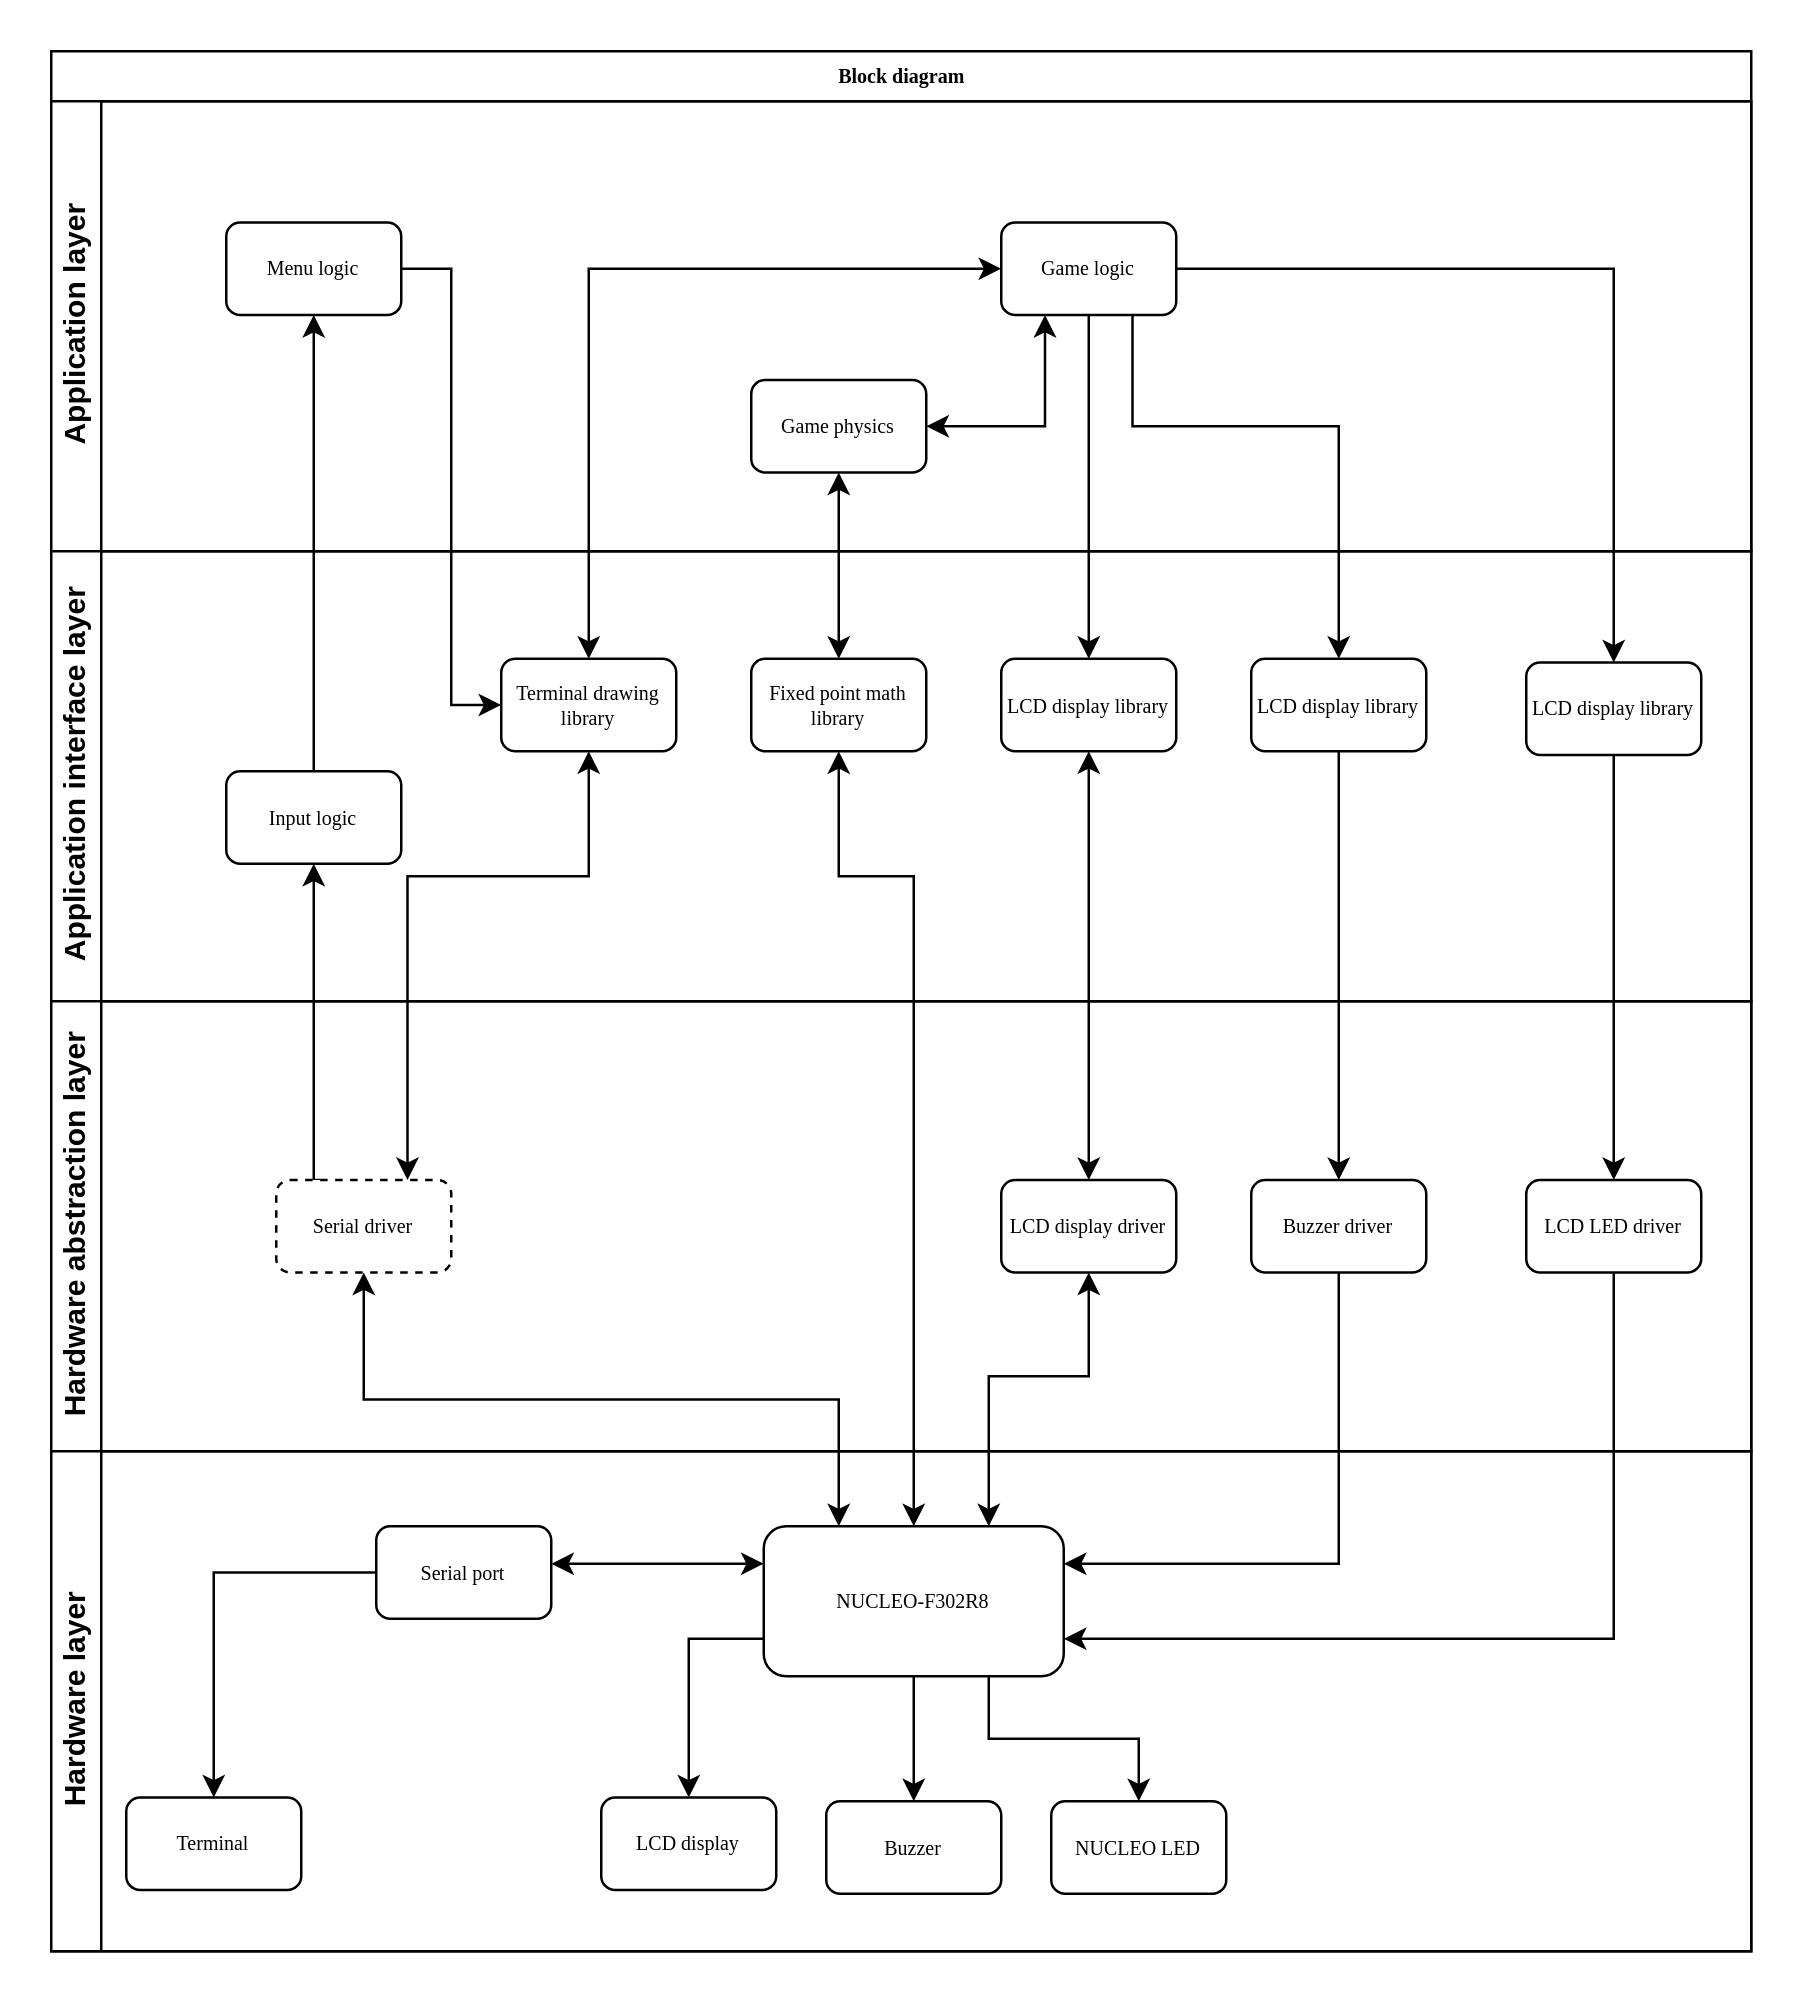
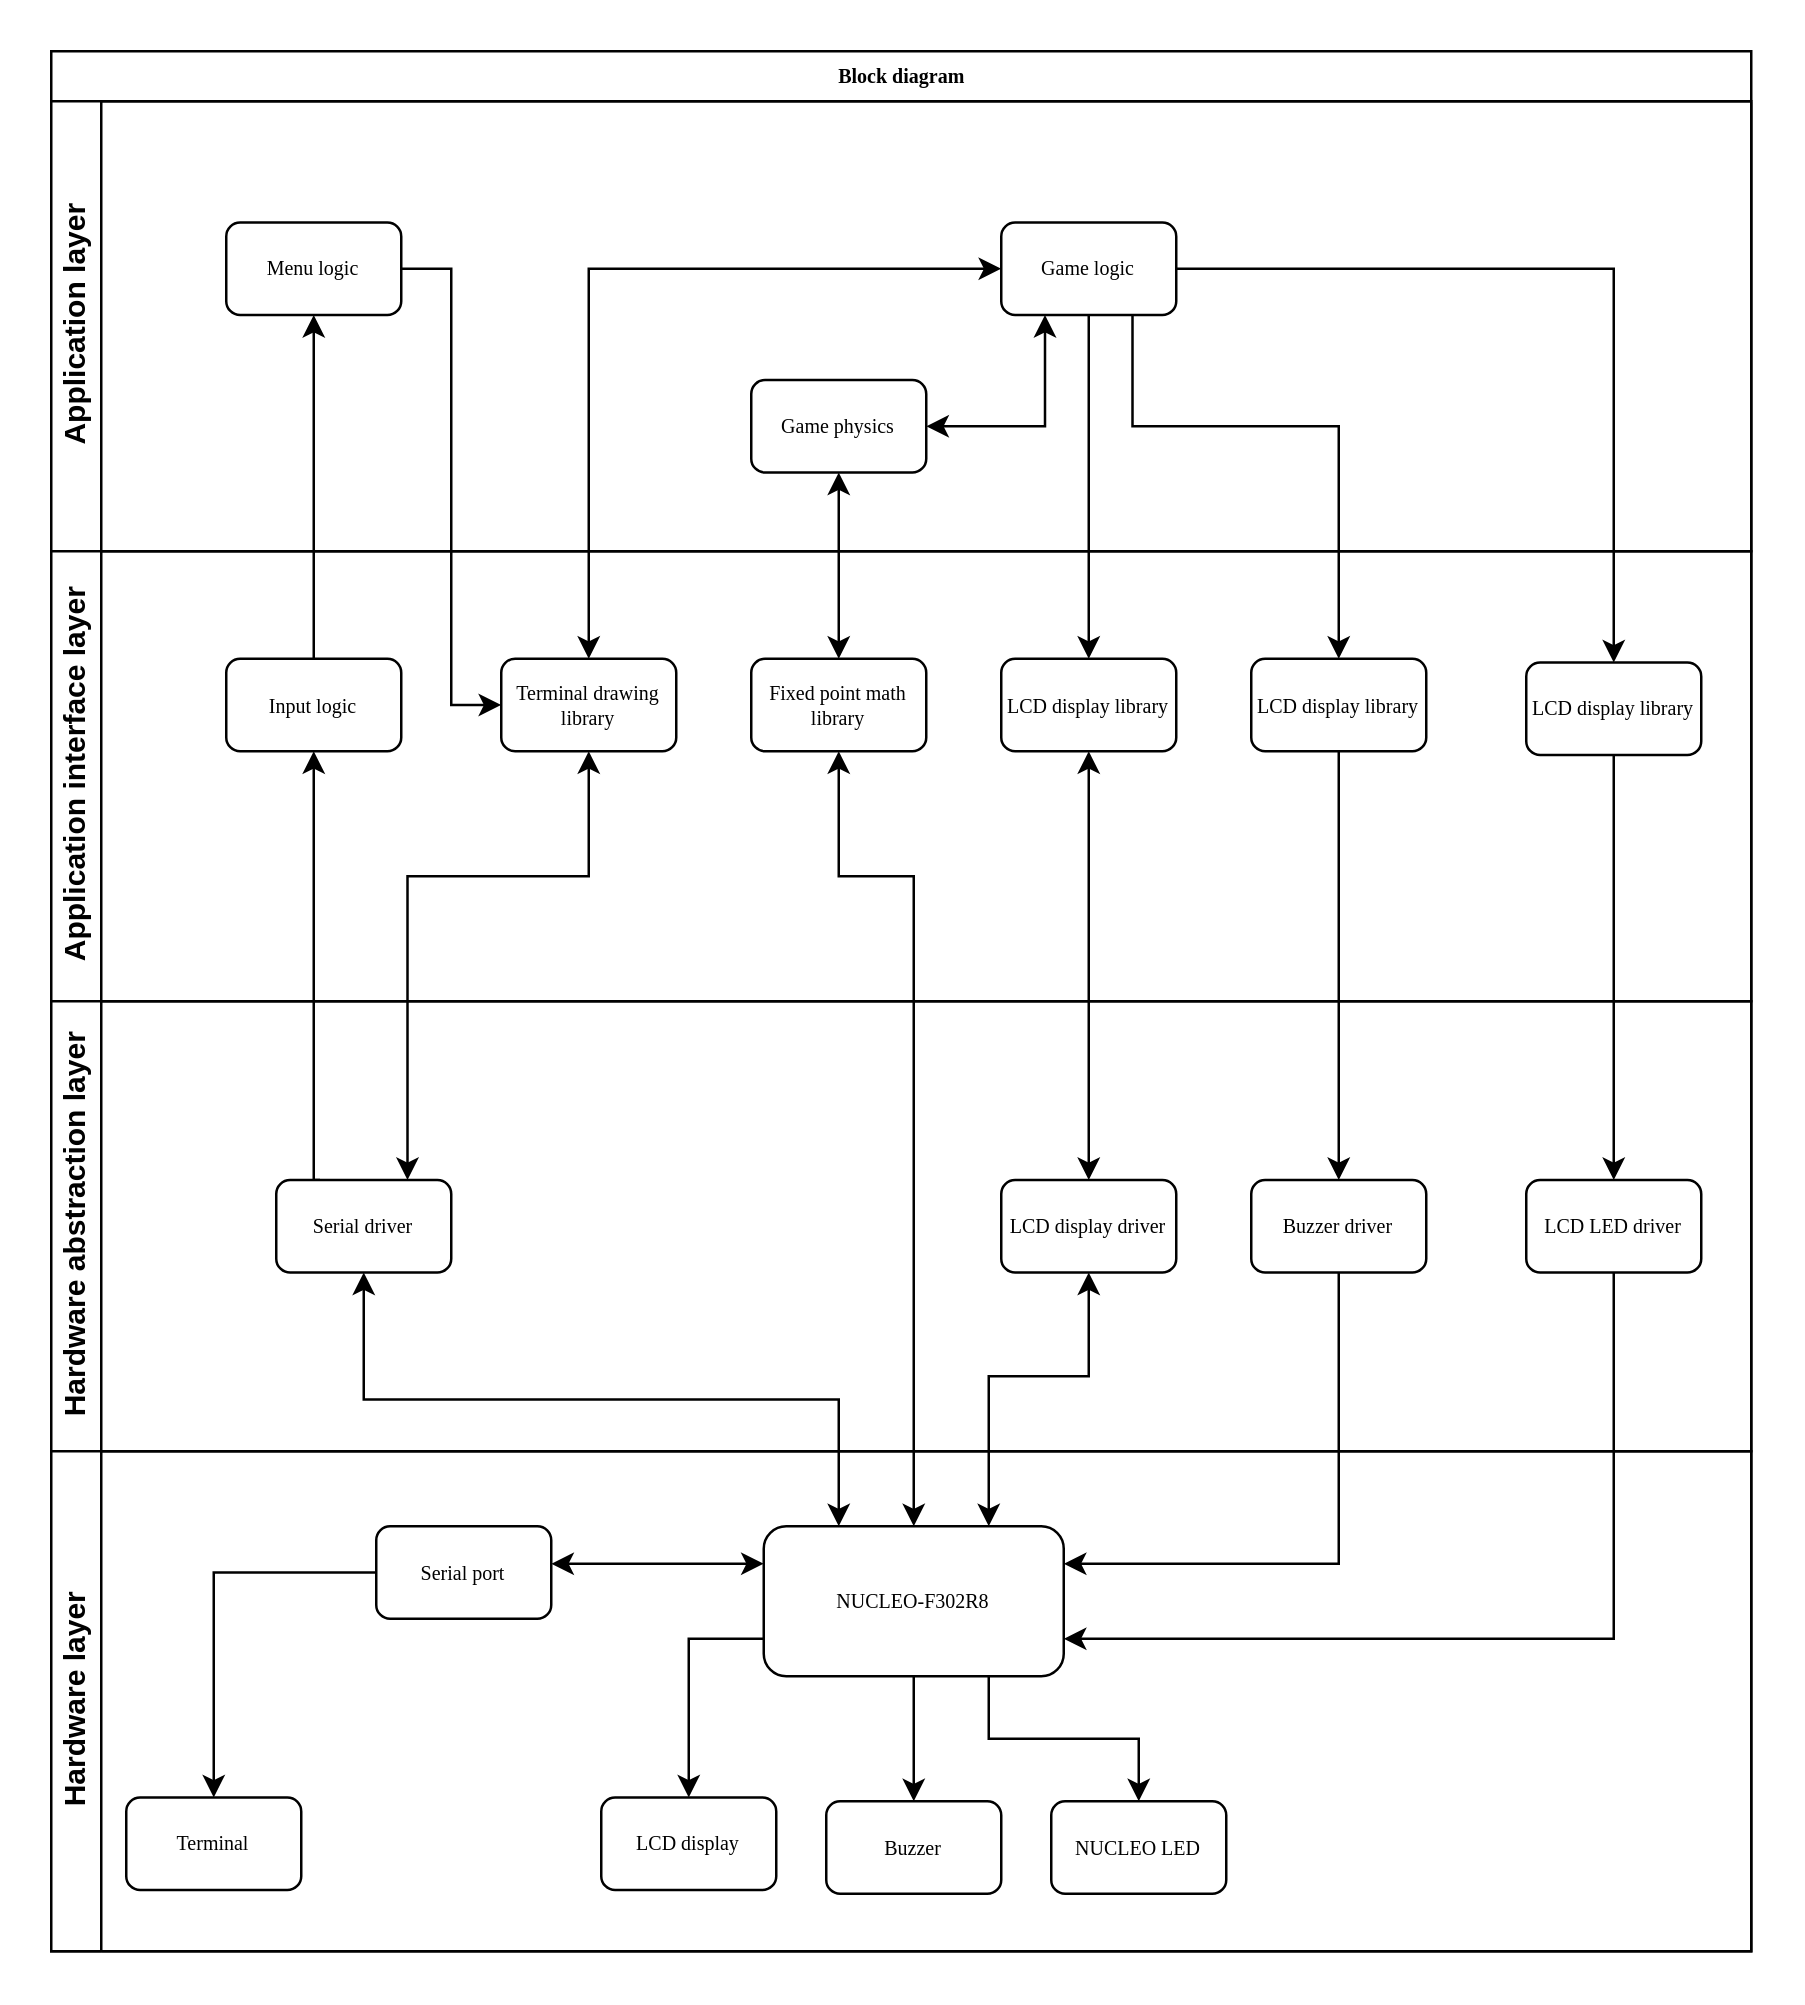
node "Input logic": moved (314, 818) -> (314, 705)
node "Serial driver": style dashed -> solid
